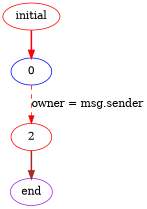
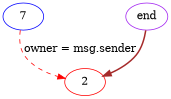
node "initial": removed
node "0": label "0" -> "7"
edge "2" -> "end": reversed
